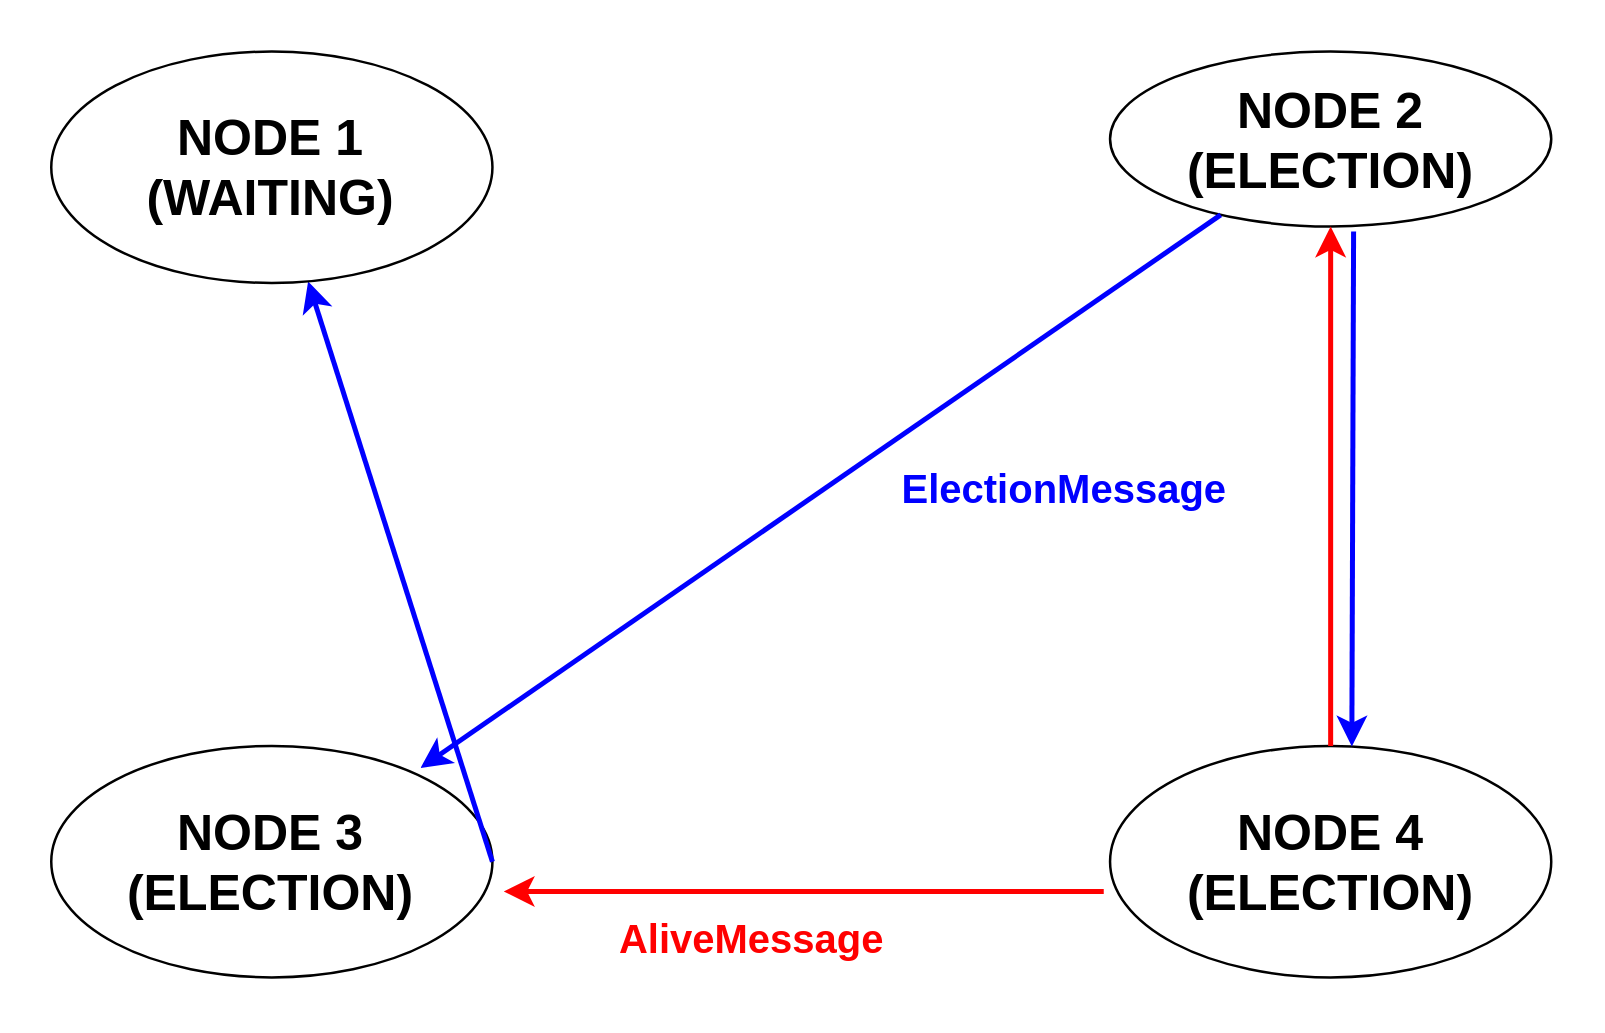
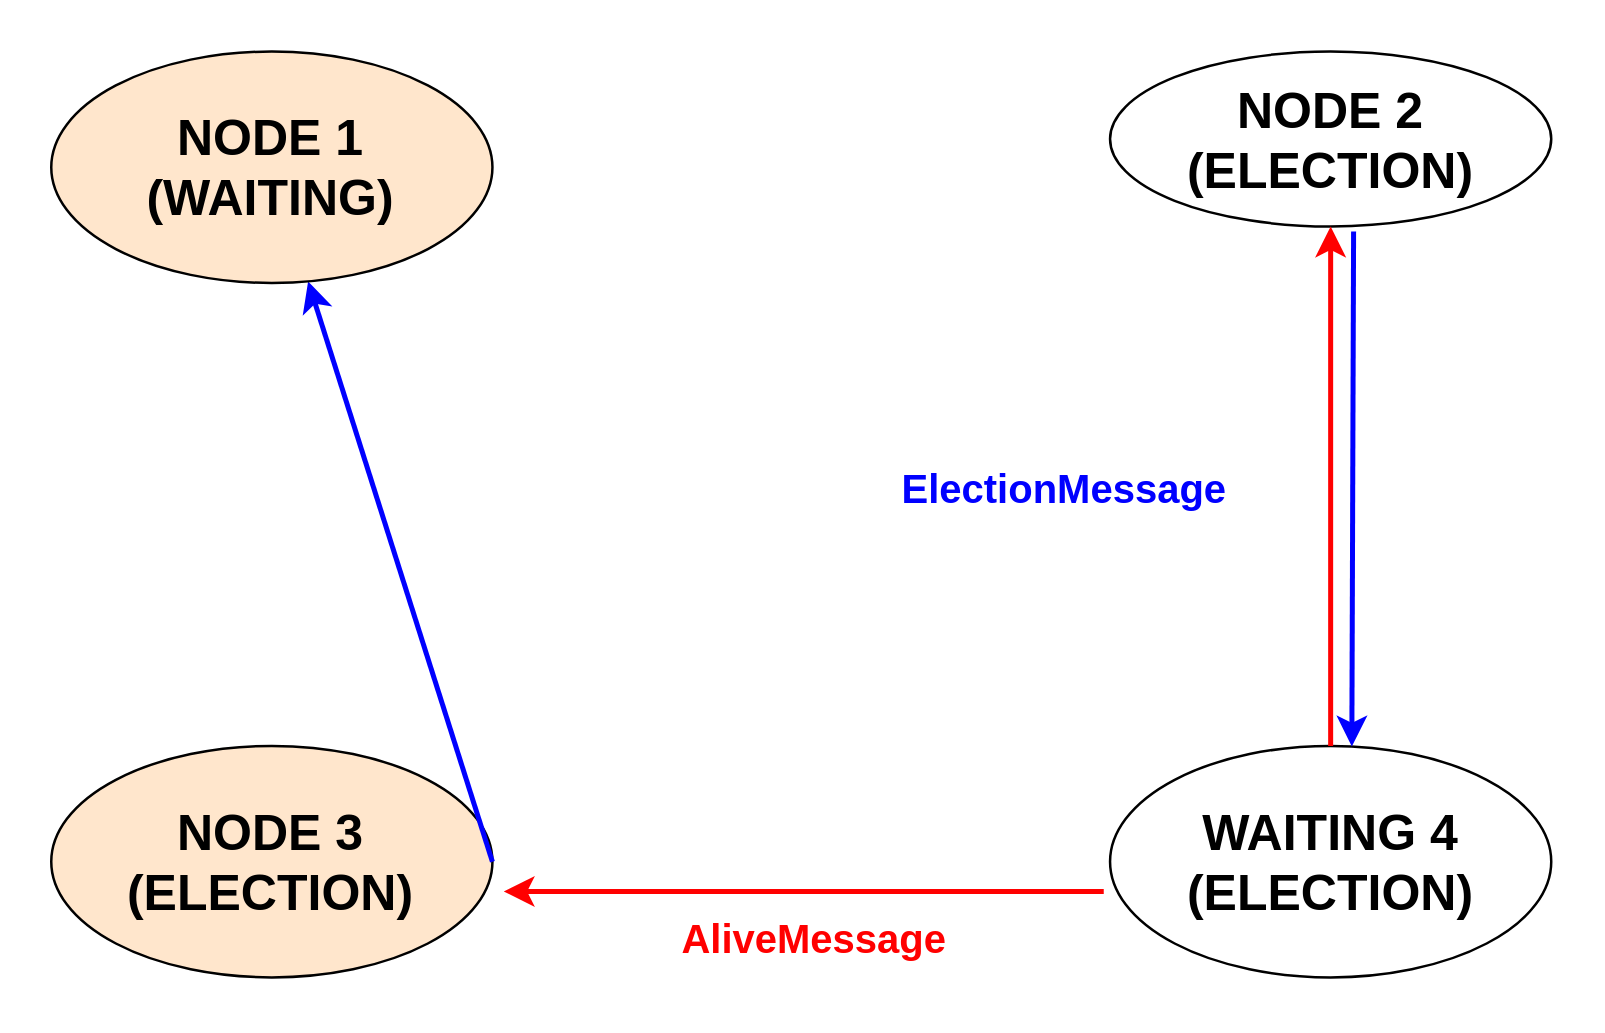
node "NODE 1 (WAITING)": fillcolor #ffffff -> #ffe6cc
edge "NODE 2 (ELECTION)" -> "NODE 3(ELECTION)": removed
node "NODE 3(ELECTION)": fillcolor #ffffff -> #ffe6cc
node "NODE 4(ELECTION)": label "NODE 4(ELECTION)" -> "WAITING 4(ELECTION)"
node "AliveMessage": moved (751, 939) -> (814, 939)
